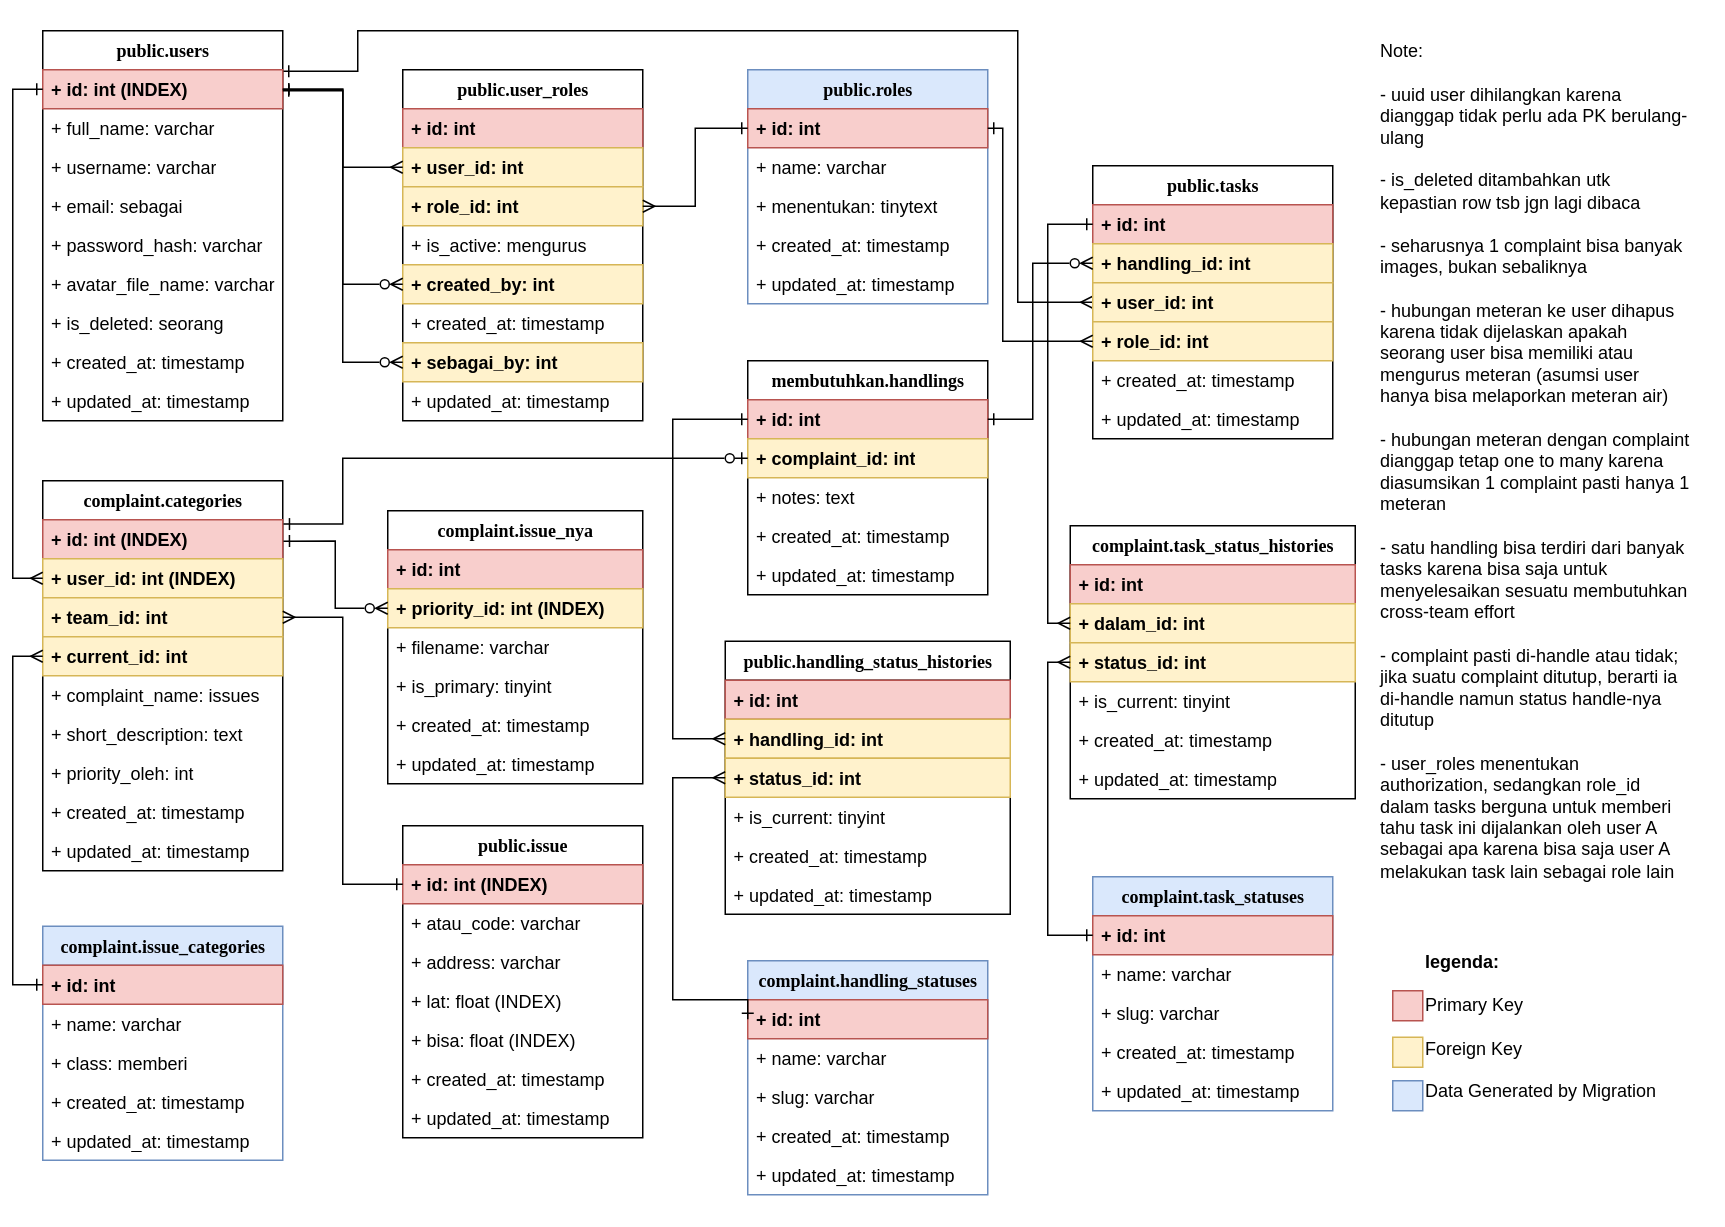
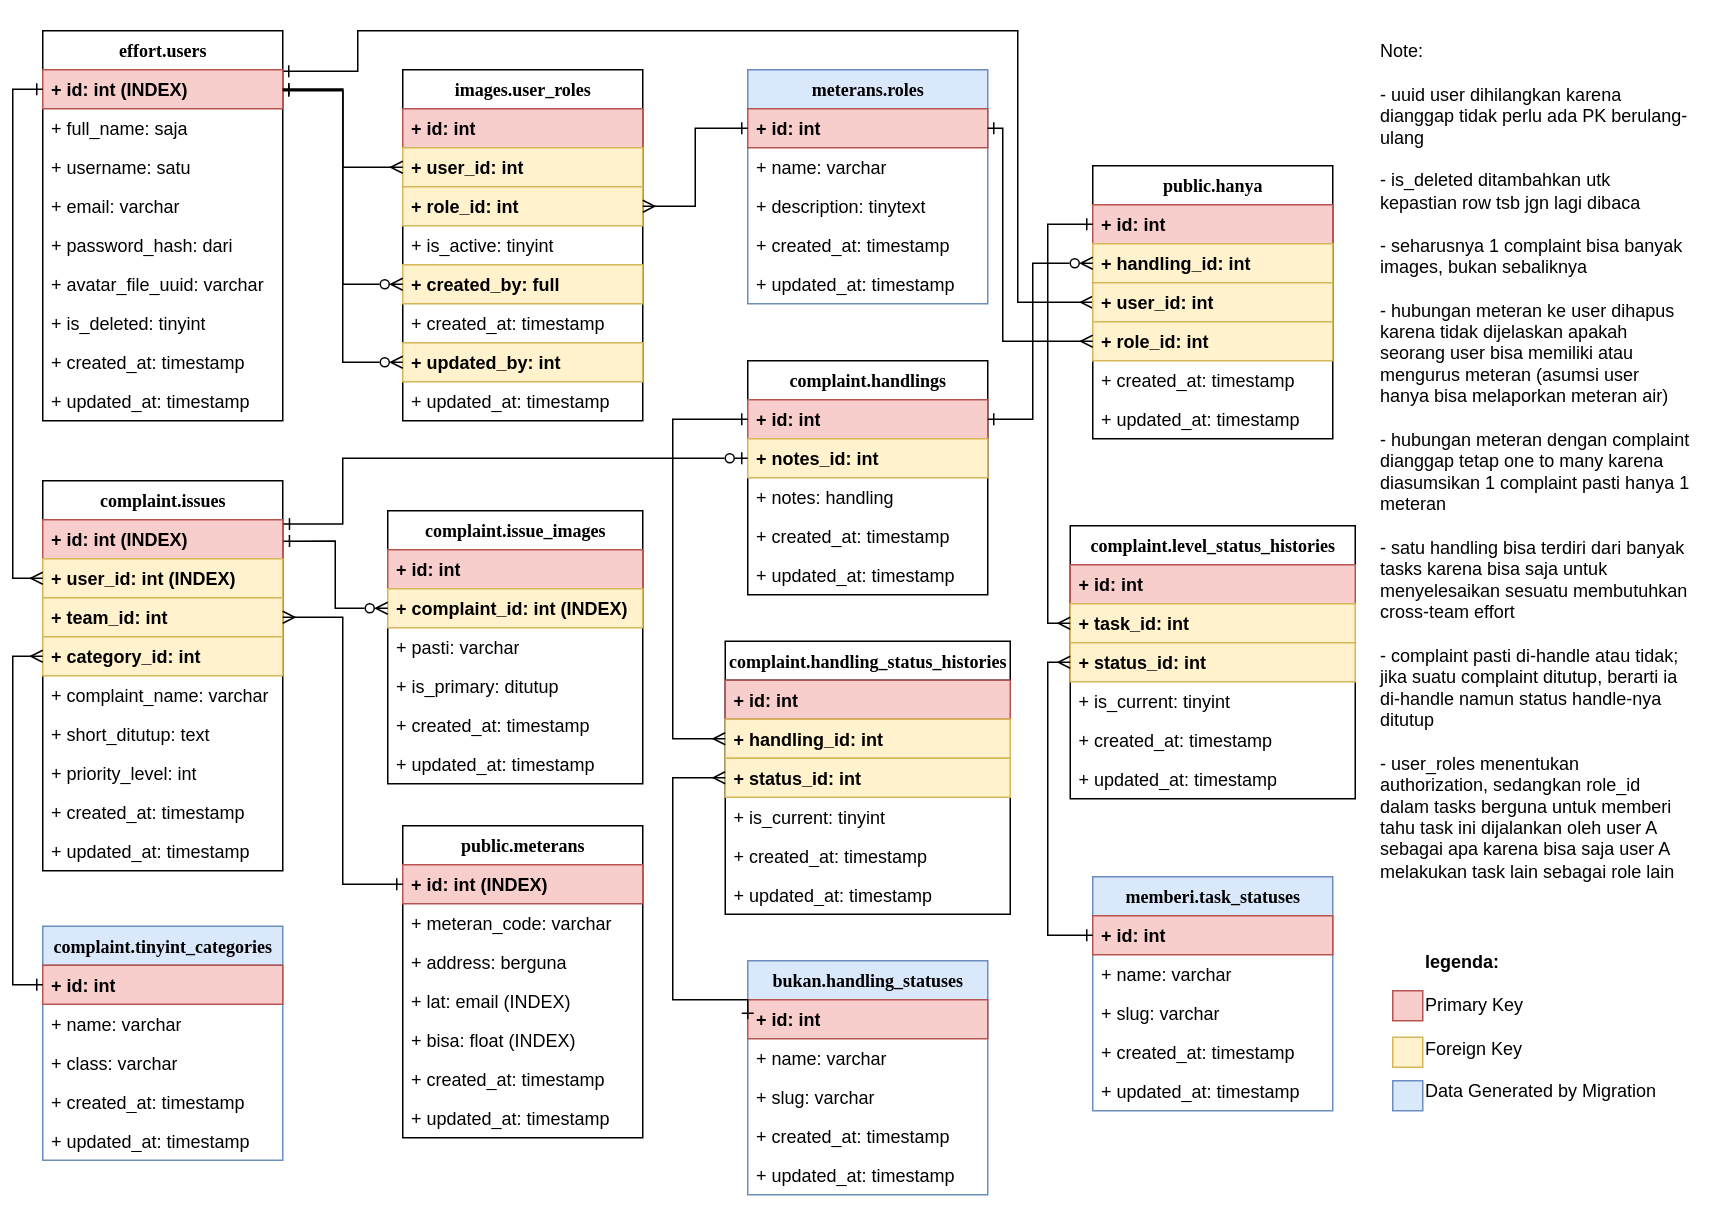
node "public.users": label "public.users" -> "effort.users"
node "public.user_roles": label "public.user_roles" -> "images.user_roles"
node "public.roles": label "public.roles" -> "meterans.roles"
node "+ full_name: varchar": label "+ full_name: varchar" -> "+ full_name: saja"
node "+ username: varchar": label "+ username: varchar" -> "+ username: satu"
node "public.tasks": label "public.tasks" -> "public.hanya"
node "+ email: sebagai": label "+ email: sebagai" -> "+ email: varchar"
node "+ menentukan: tinytext": label "+ menentukan: tinytext" -> "+ description: tinytext"
node "+ is_active: mengurus": label "+ is_active: mengurus" -> "+ is_active: tinyint"
node "+ password_hash: varchar": label "+ password_hash: varchar" -> "+ password_hash: dari"
node "+ created_by: int": label "+ created_by: int" -> "+ created_by: full"
node "+ avatar_file_name: varchar": label "+ avatar_file_name: varchar" -> "+ avatar_file_uuid: varchar"
node "+ is_deleted: seorang": label "+ is_deleted: seorang" -> "+ is_deleted: tinyint"
node "+ sebagai_by: int": label "+ sebagai_by: int" -> "+ updated_by: int"
node "membutuhkan.handlings": label "membutuhkan.handlings" -> "complaint.handlings"
node "+ complaint_id: int": label "+ complaint_id: int" -> "+ notes_id: int"
node "+ notes: text": label "+ notes: text" -> "+ notes: handling"
node "complaint.categories": label "complaint.categories" -> "complaint.issues"
node "complaint.issue_nya": label "complaint.issue_nya" -> "complaint.issue_images"
node "complaint.task_status_histories": label "complaint.task_status_histories" -> "complaint.level_status_histories"
node "+ priority_id: int (INDEX)": label "+ priority_id: int (INDEX)" -> "+ complaint_id: int (INDEX)"
node "+ dalam_id: int": label "+ dalam_id: int" -> "+ task_id: int"
node "+ filename: varchar": label "+ filename: varchar" -> "+ pasti: varchar"
node "+ current_id: int": label "+ current_id: int" -> "+ category_id: int"
node "public.handling_status_histories": label "public.handling_status_histories" -> "complaint.handling_status_histories"
node "+ is_primary: tinyint": label "+ is_primary: tinyint" -> "+ is_primary: ditutup"
node "+ complaint_name: issues": label "+ complaint_name: issues" -> "+ complaint_name: varchar"
node "+ short_description: text": label "+ short_description: text" -> "+ short_ditutup: text"
node "+ priority_oleh: int": label "+ priority_oleh: int" -> "+ priority_level: int"
node "public.issue": label "public.issue" -> "public.meterans"
node "complaint.task_statuses": label "complaint.task_statuses" -> "memberi.task_statuses"
node "+ atau_code: varchar": label "+ atau_code: varchar" -> "+ meteran_code: varchar"
node "complaint.issue_categories": label "complaint.issue_categories" -> "complaint.tinyint_categories"
node "+ address: varchar": label "+ address: varchar" -> "+ address: berguna"
node "complaint.handling_statuses": label "complaint.handling_statuses" -> "bukan.handling_statuses"
node "+ lat: float (INDEX)": label "+ lat: float (INDEX)" -> "+ lat: email (INDEX)"
node "+ class: memberi": label "+ class: memberi" -> "+ class: varchar"
